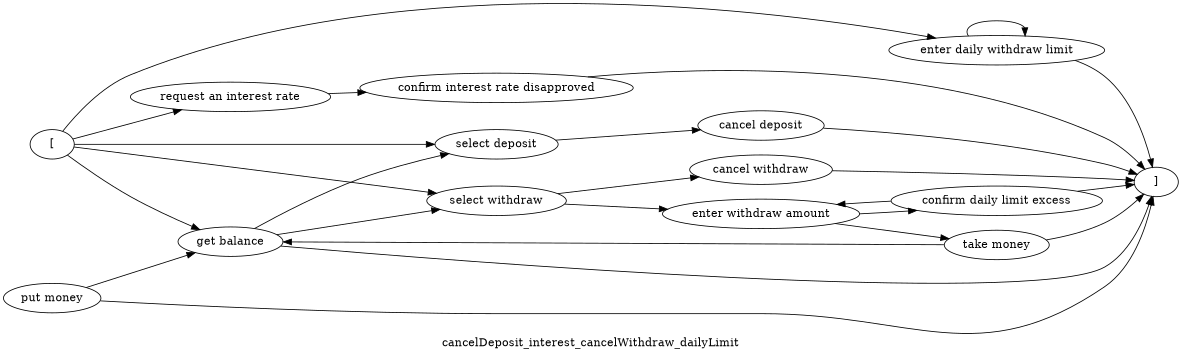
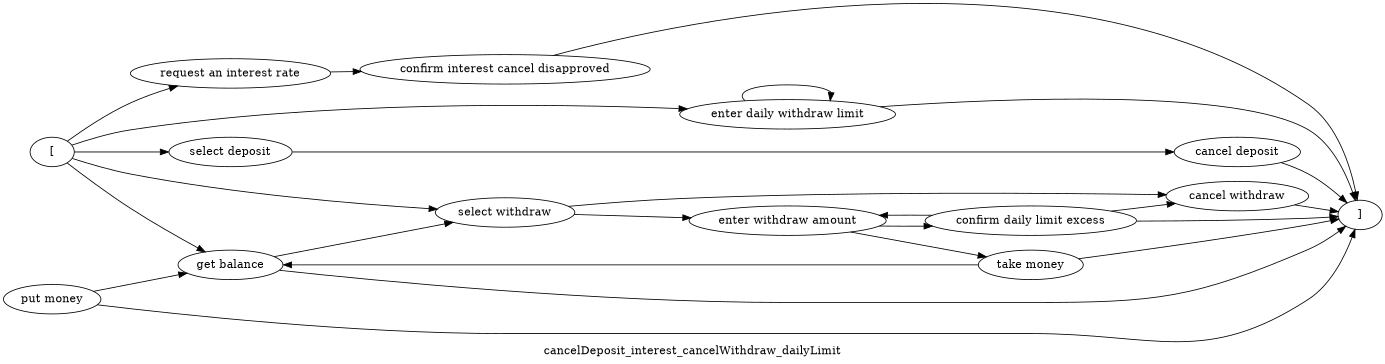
node "confirm interest rate disapproved": label "confirm interest rate disapproved" -> "confirm interest cancel disapproved"
edge "get balance" -> "select deposit": removed
edge "confirm daily limit excess" -> "cancel withdraw": added
